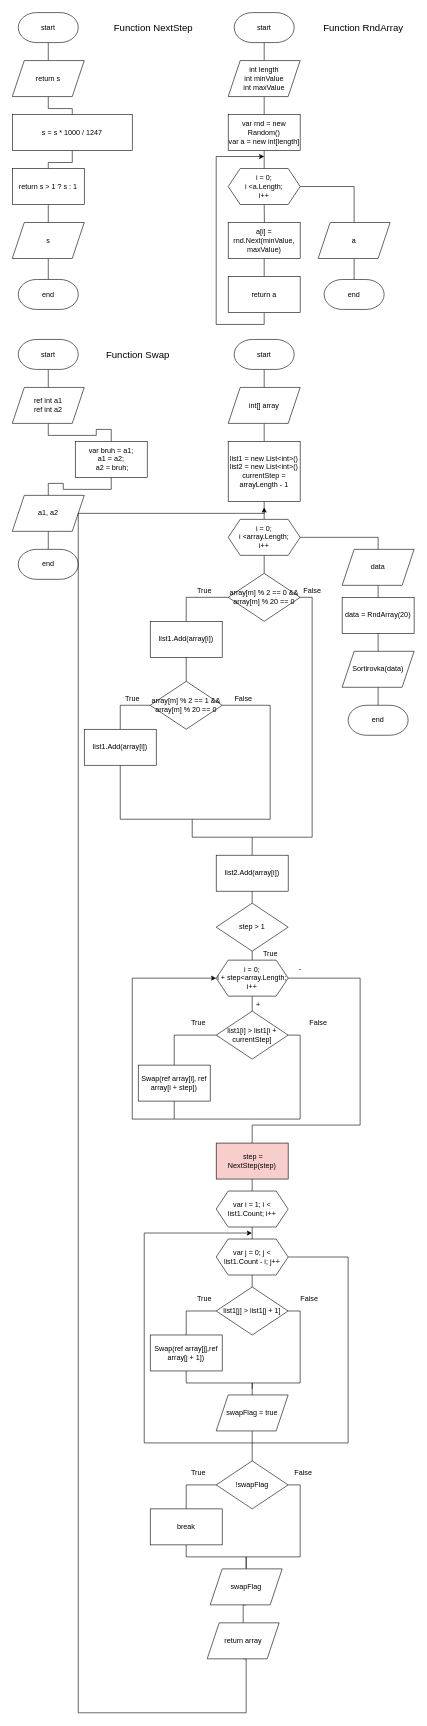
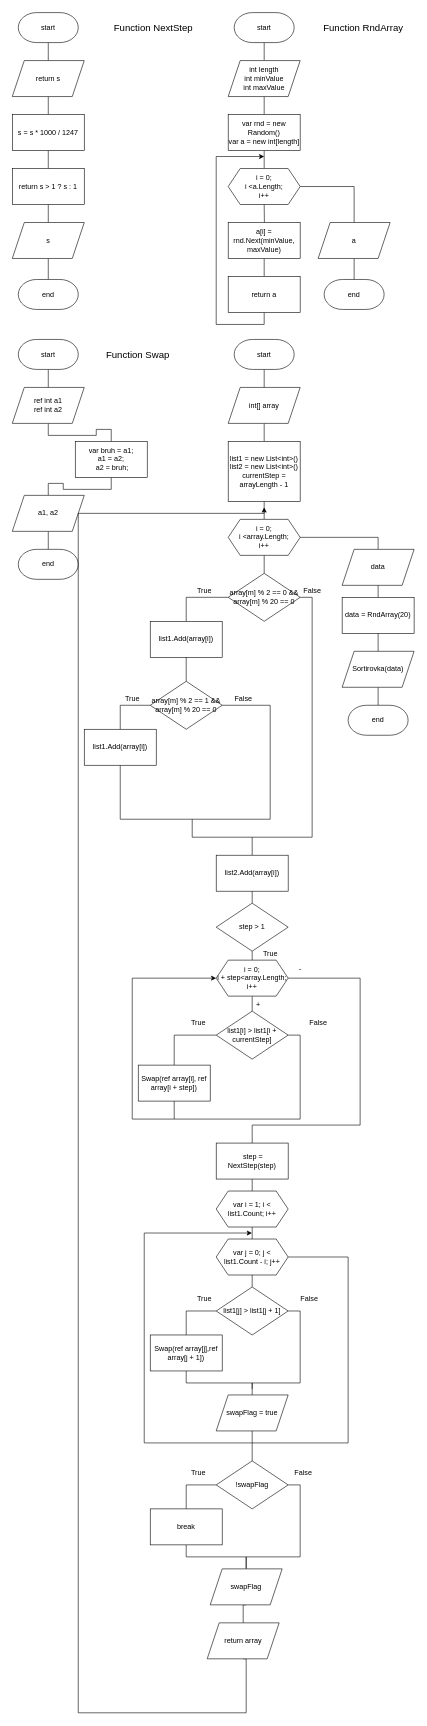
node "s = s * 1000 / 1247": size 120x36 -> 72x36
node "step = NextStep(step)": fillcolor #f8cecc -> #ffffff
